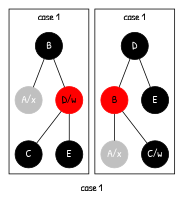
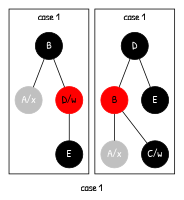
node "C": removed
